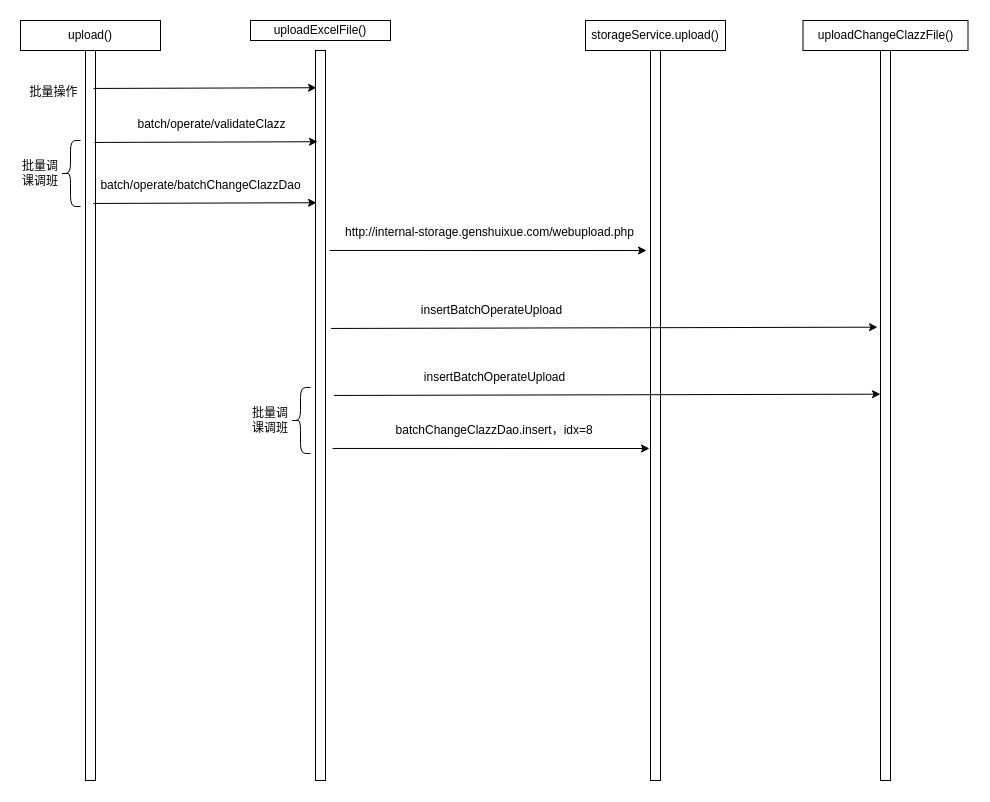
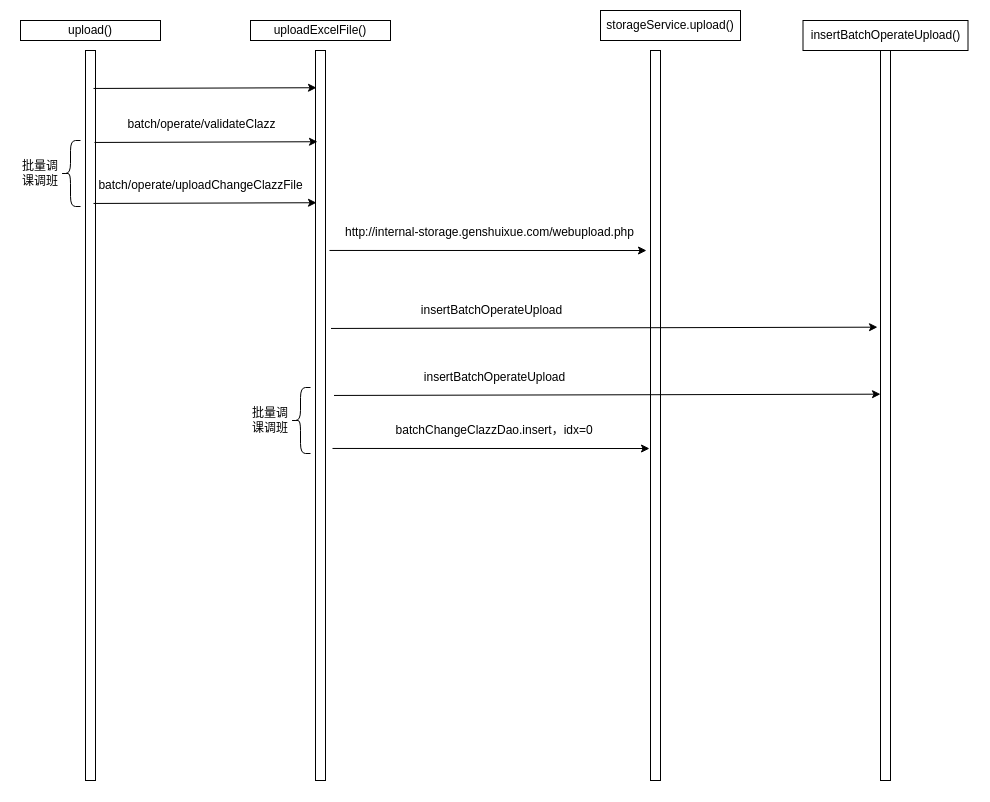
node "upload()": size 140x30 -> 140x20
node "storageService.upload()": moved (656, 36) -> (671, 26)
node "uploadChangeClazzFile()": label "uploadChangeClazzFile()" -> "insertBatchOperateUpload()"
node "批量操作": removed
node "batch/operate/validateClazz": moved (212, 125) -> (202, 125)
node "batch/operate/batchChangeClazzDao": label "batch/operate/batchChangeClazzDao" -> "batch/operate/uploadChangeClazzFile"
node "batchChangeClazzDao.insert，idx=8": label "batchChangeClazzDao.insert，idx=8" -> "batchChangeClazzDao.insert，idx=0"
